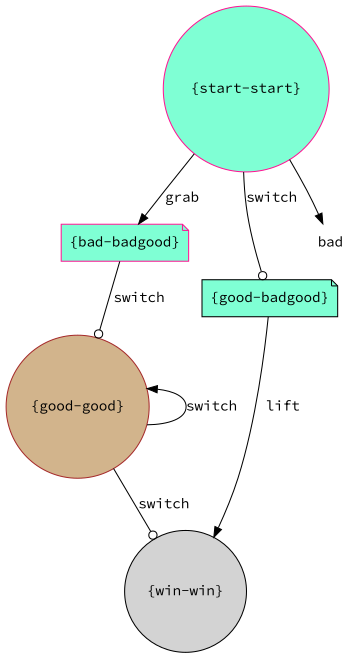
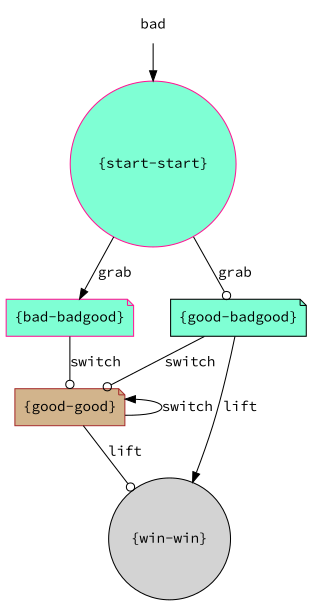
edge "{start-start}" -> "bad": reversed
edge "{start-start}" -> "{good-badgood}": label "switch" -> "grab"
edge "{good-badgood}" -> "{good-good}": added, label "switch"
node "{good-good}": shape circle -> note
edge "{good-good}" -> "{win-win}": label "switch" -> "lift"
